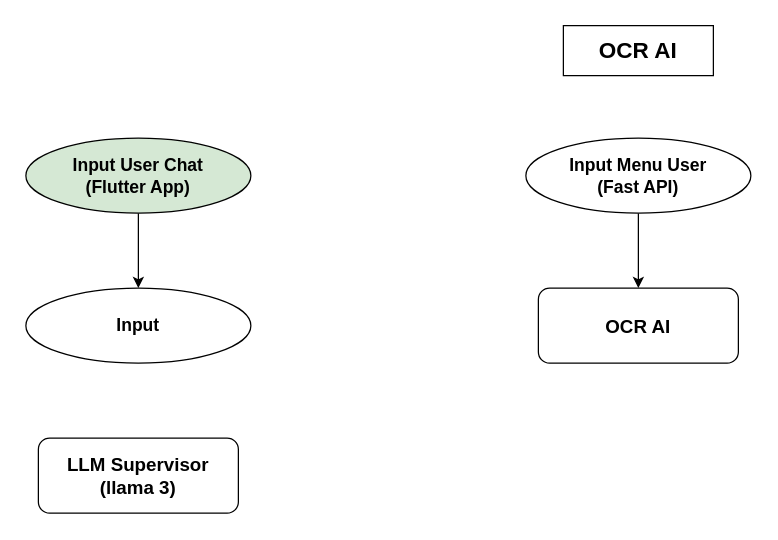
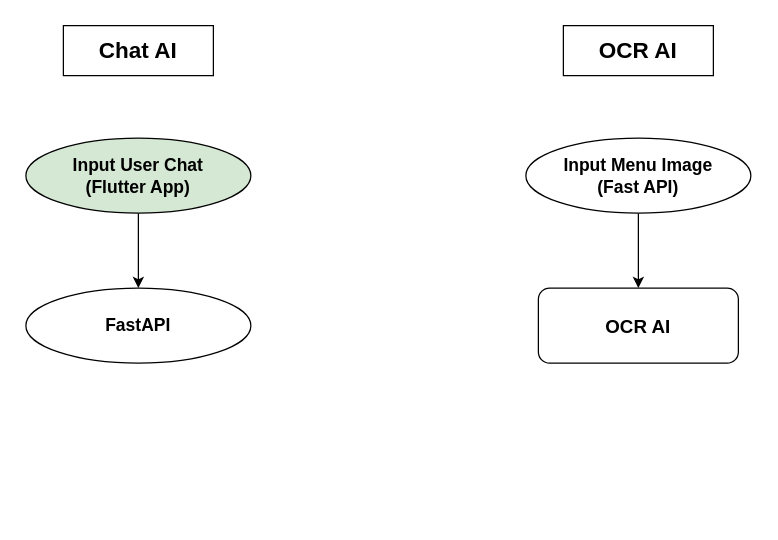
node "Chat AI": added
node "Input Menu User (Fast API)": label "Input Menu User (Fast API)" -> "Input Menu Image (Fast API)"
node "Input": label "Input" -> "FastAPI"
node "LLM Supervisor (llama 3)": removed
